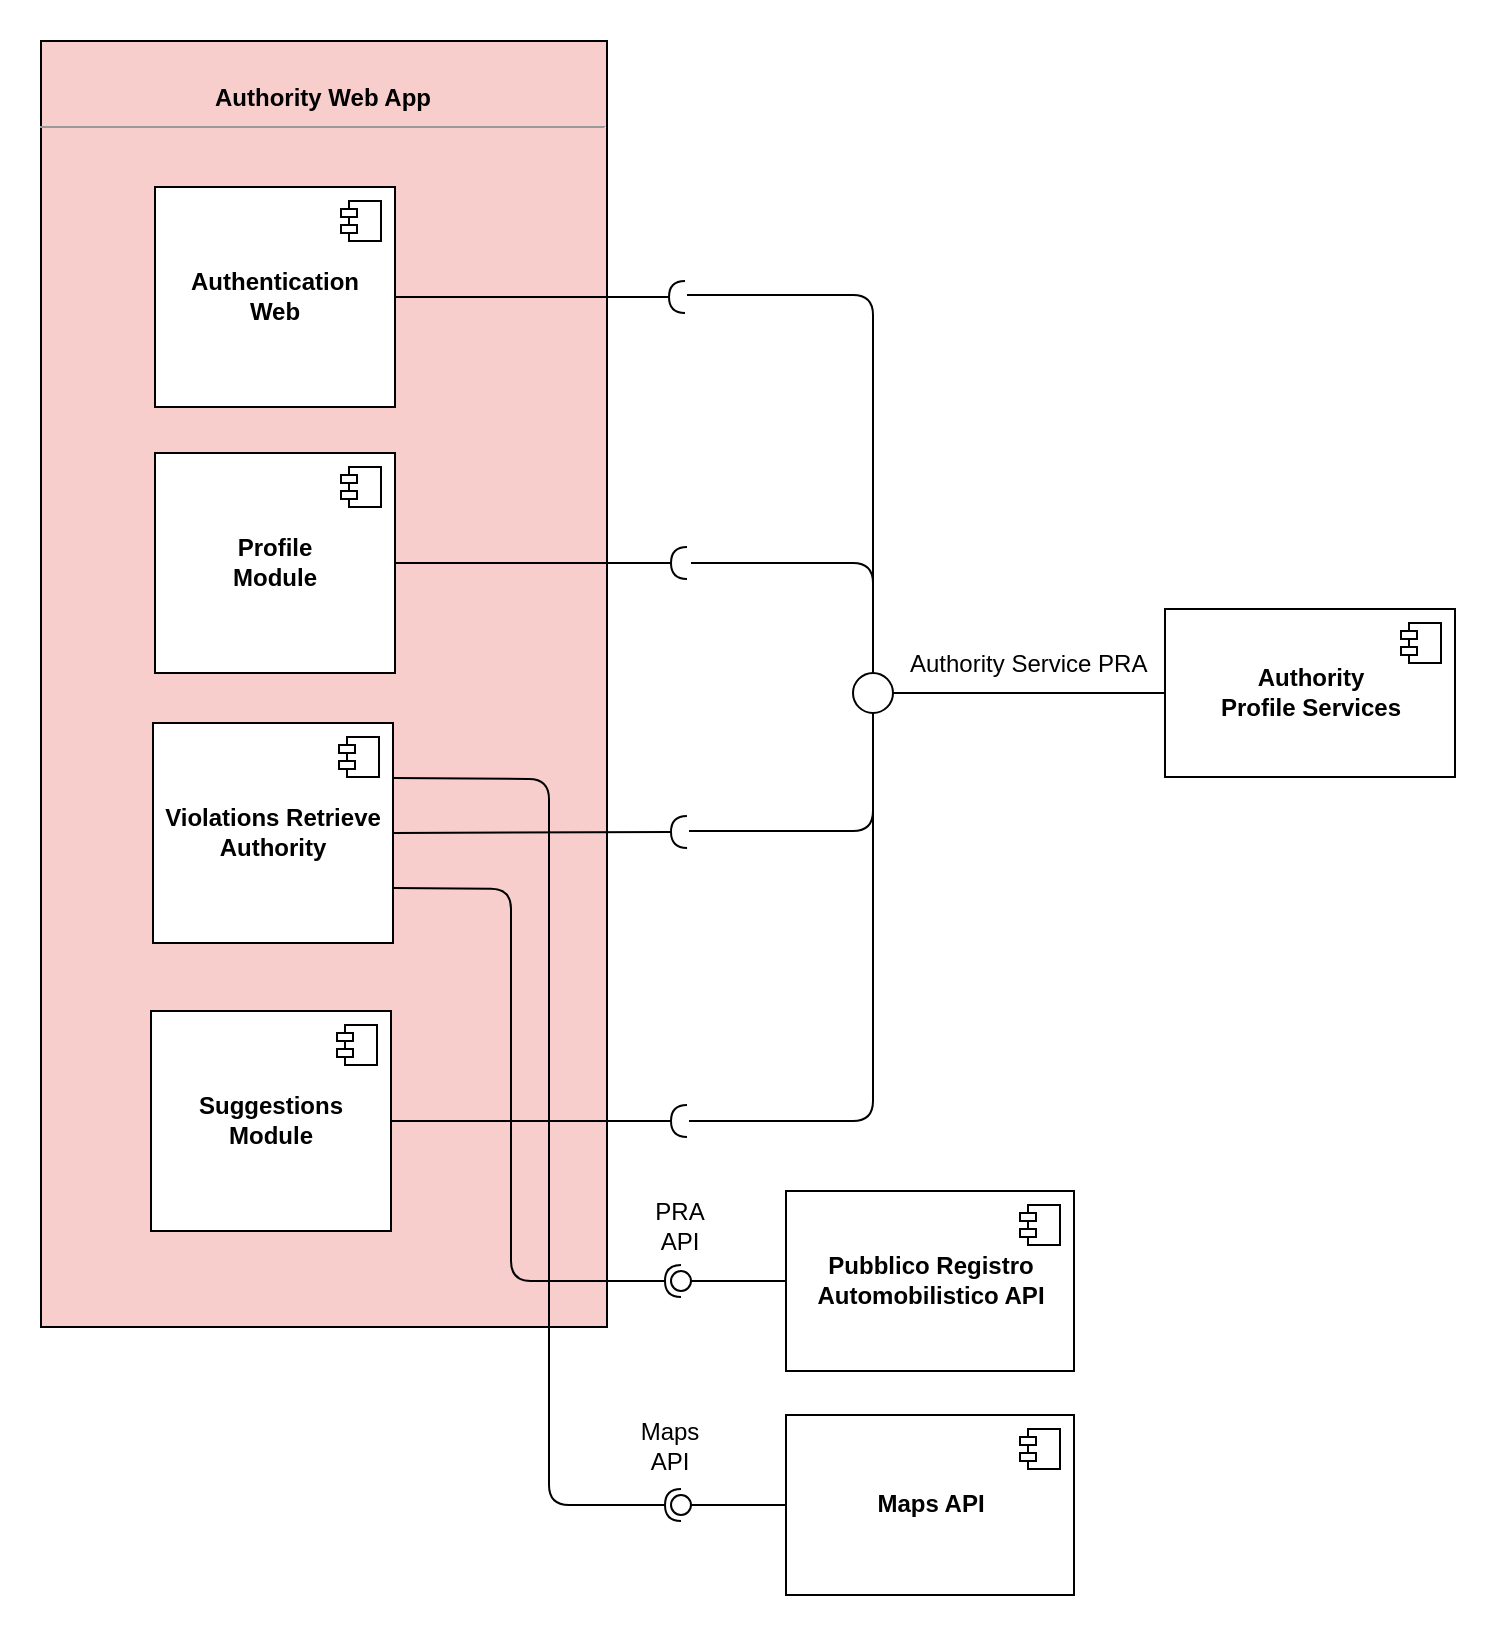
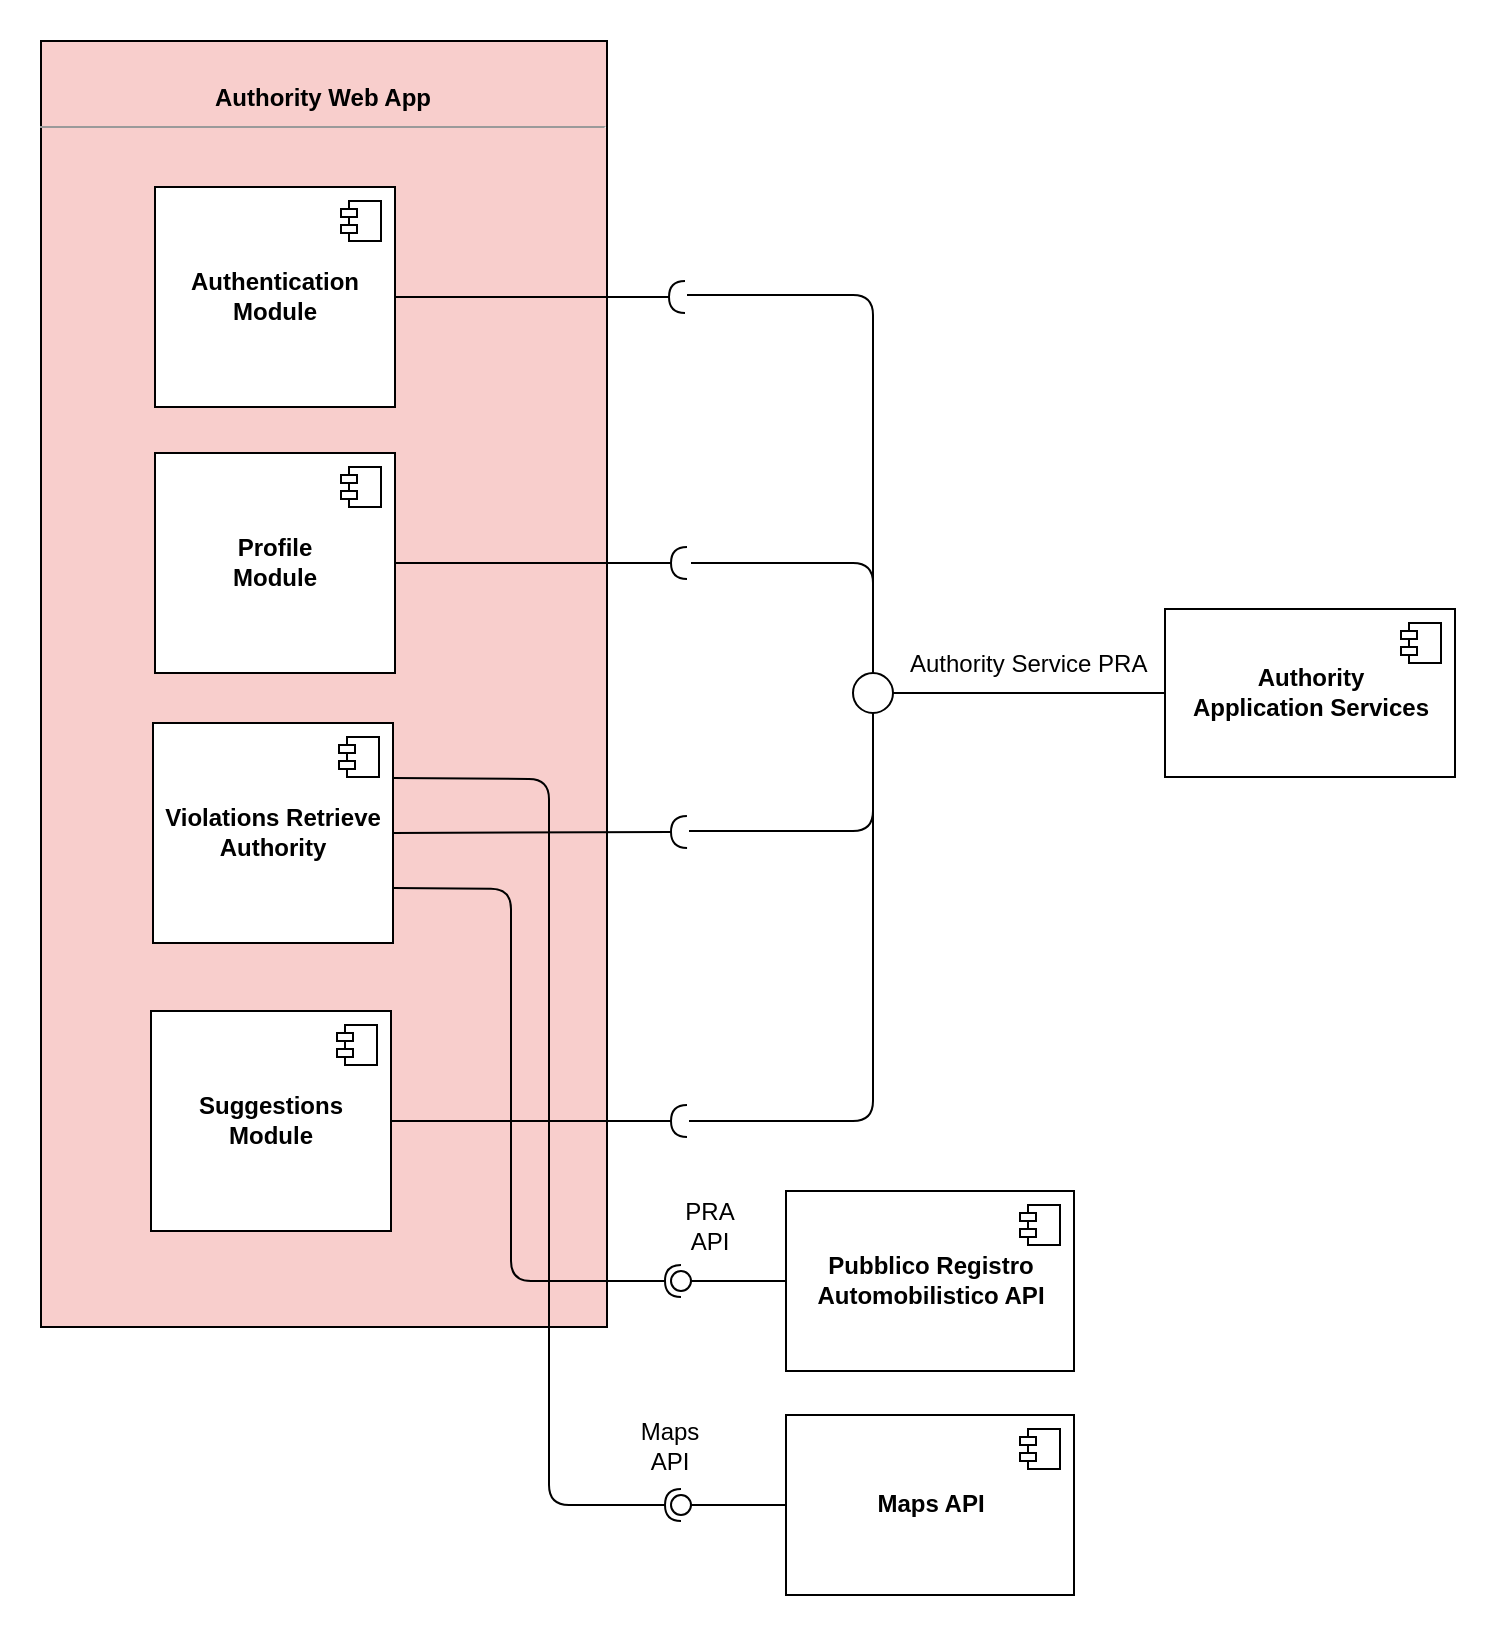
node "Authentication Web": label "Authentication Web" -> "Authentication Module"
node "Authority Profile Services": label "Authority Profile Services" -> "Authority Application Services"
node "PRA API": moved (681, 1227) -> (711, 1227)
